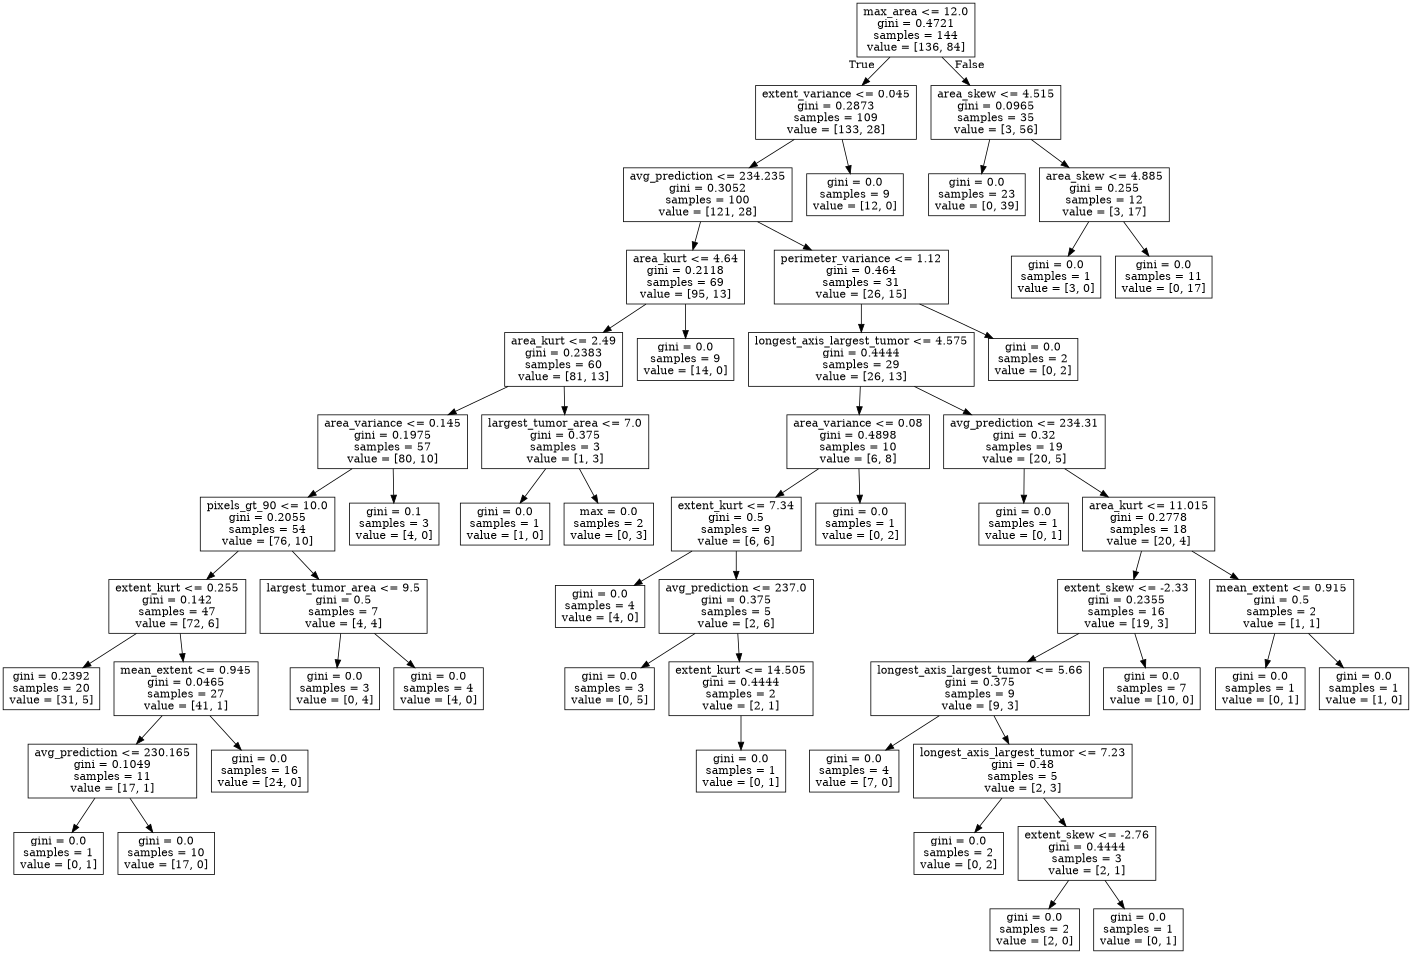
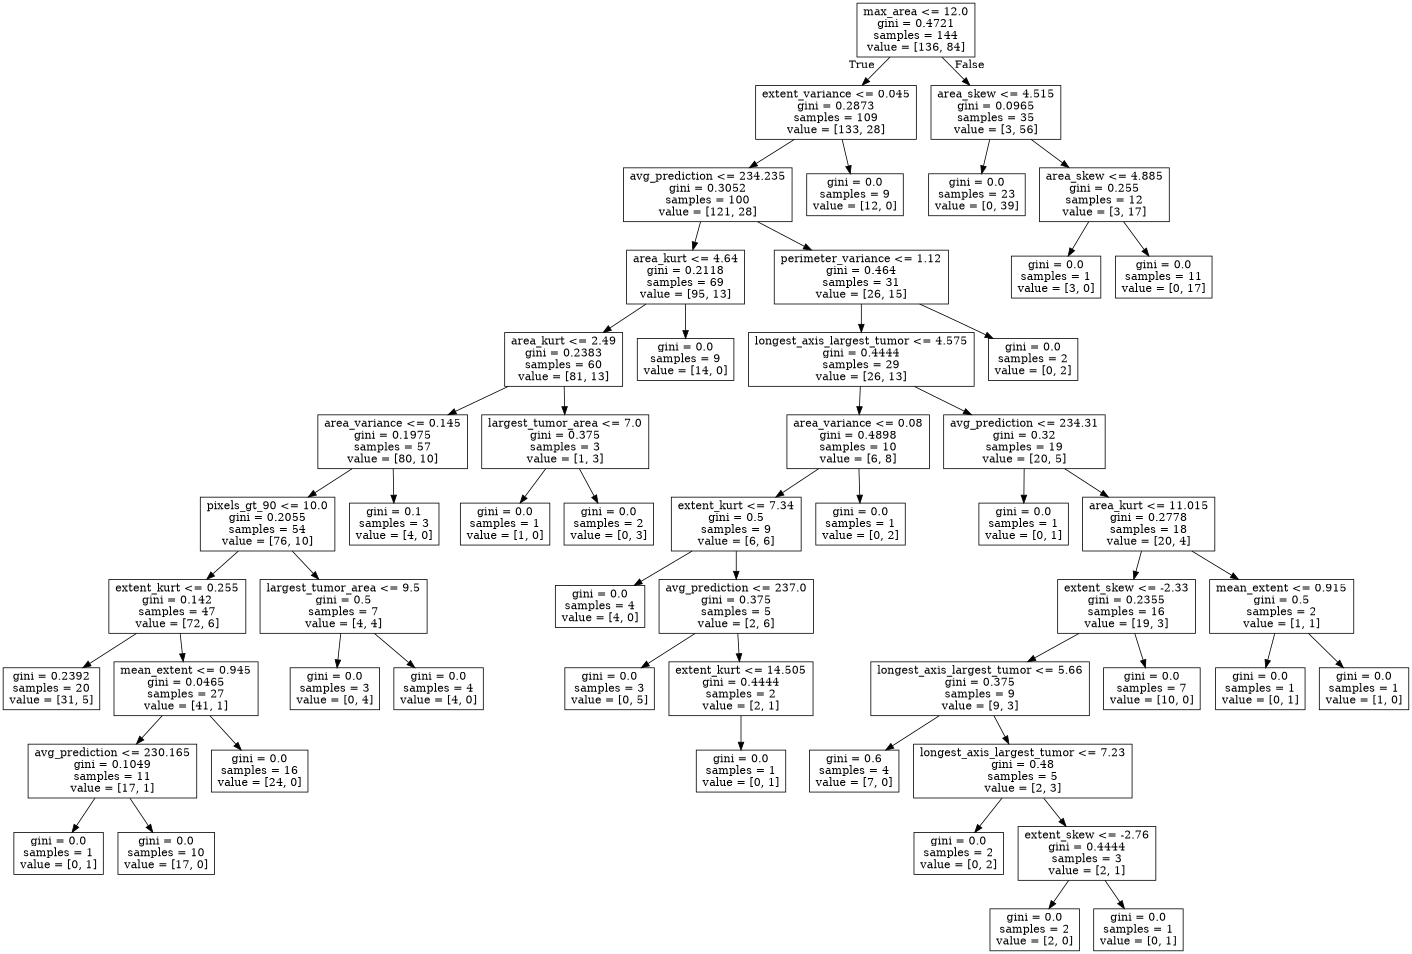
node "max = 0.0 samples = 2 value = [0, 3]": label "max = 0.0 samples = 2 value = [0, 3]" -> "gini = 0.0 samples = 2 value = [0, 3]"
node "gini = 0.0 samples = 4 value = [7, 0]": label "gini = 0.0 samples = 4 value = [7, 0]" -> "gini = 0.6 samples = 4 value = [7, 0]"
